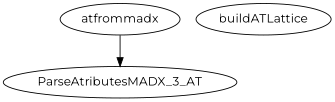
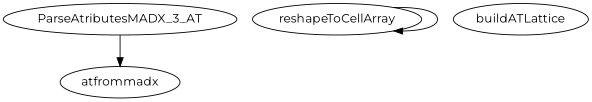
node "reshapeToCellArray": added
edge "atfrommadx" -> "ParseAtributesMADX_3_AT": reversed
